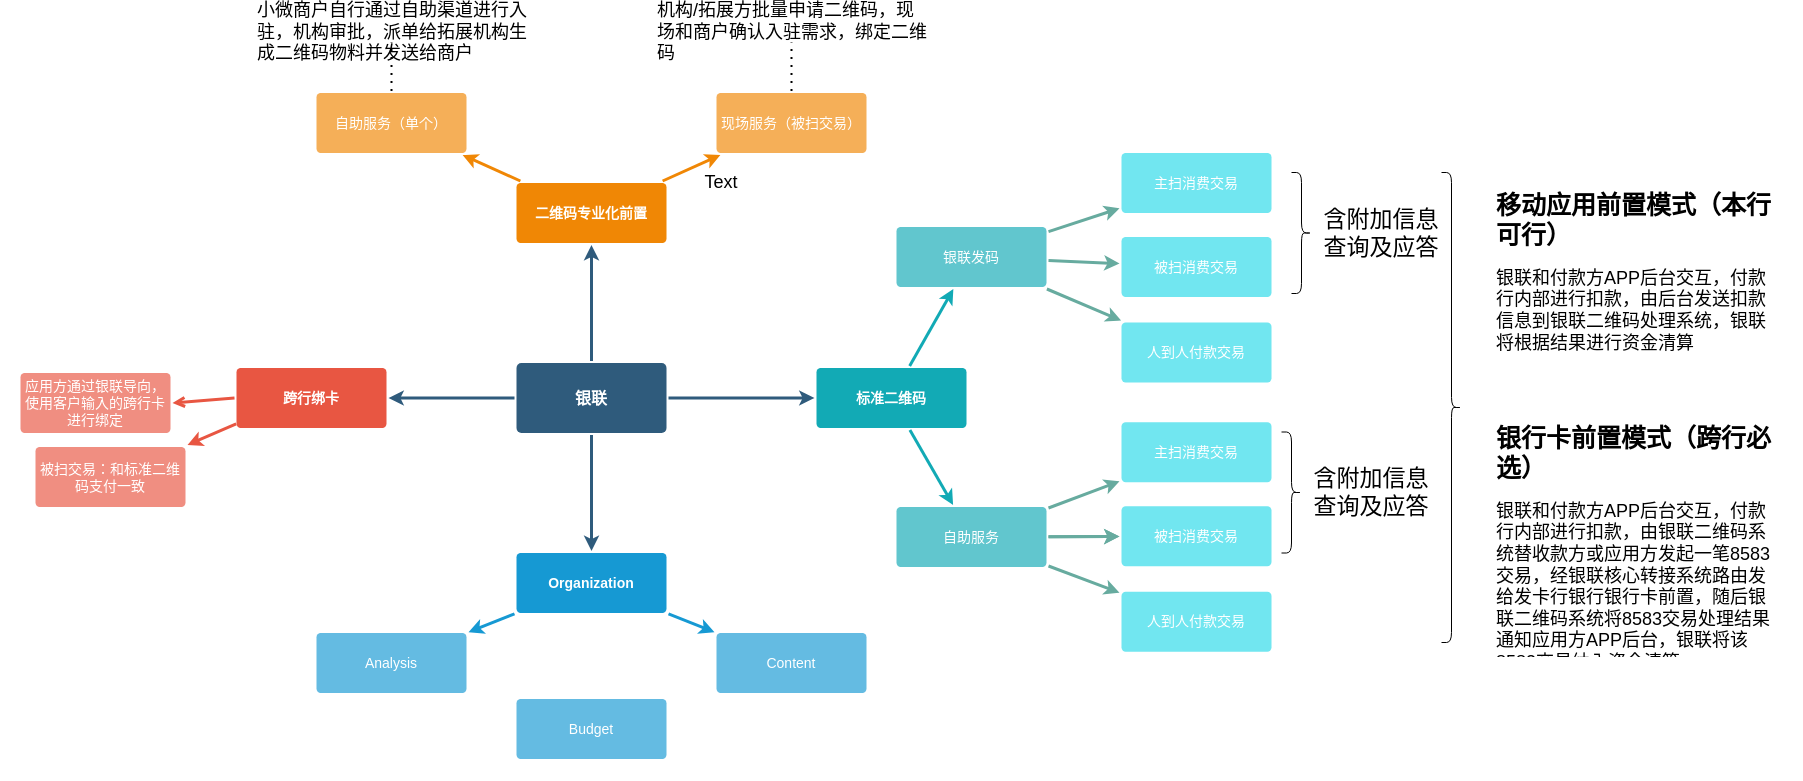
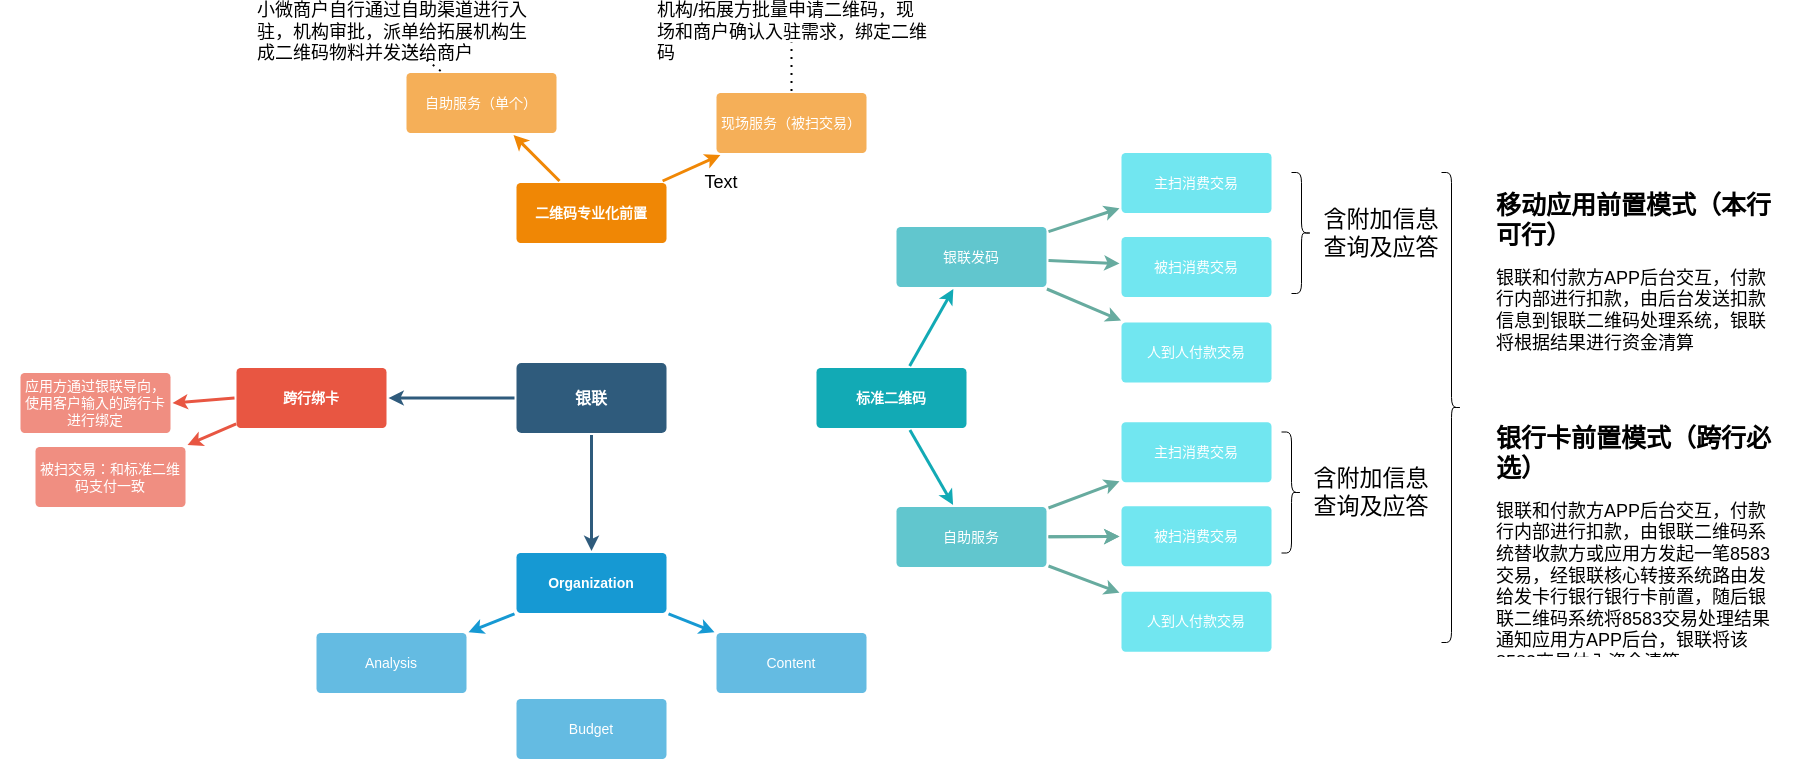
node "自助服务（单个）": moved (392, 123) -> (482, 103)
edge "银联" -> "二维码专业化前置": removed
edge "银联" -> "标准二维码": removed
edge "跨行绑卡" -> "应用方通过银联导向，使用客户输入的跨行卡进行绑定": arrowhead open -> classic
